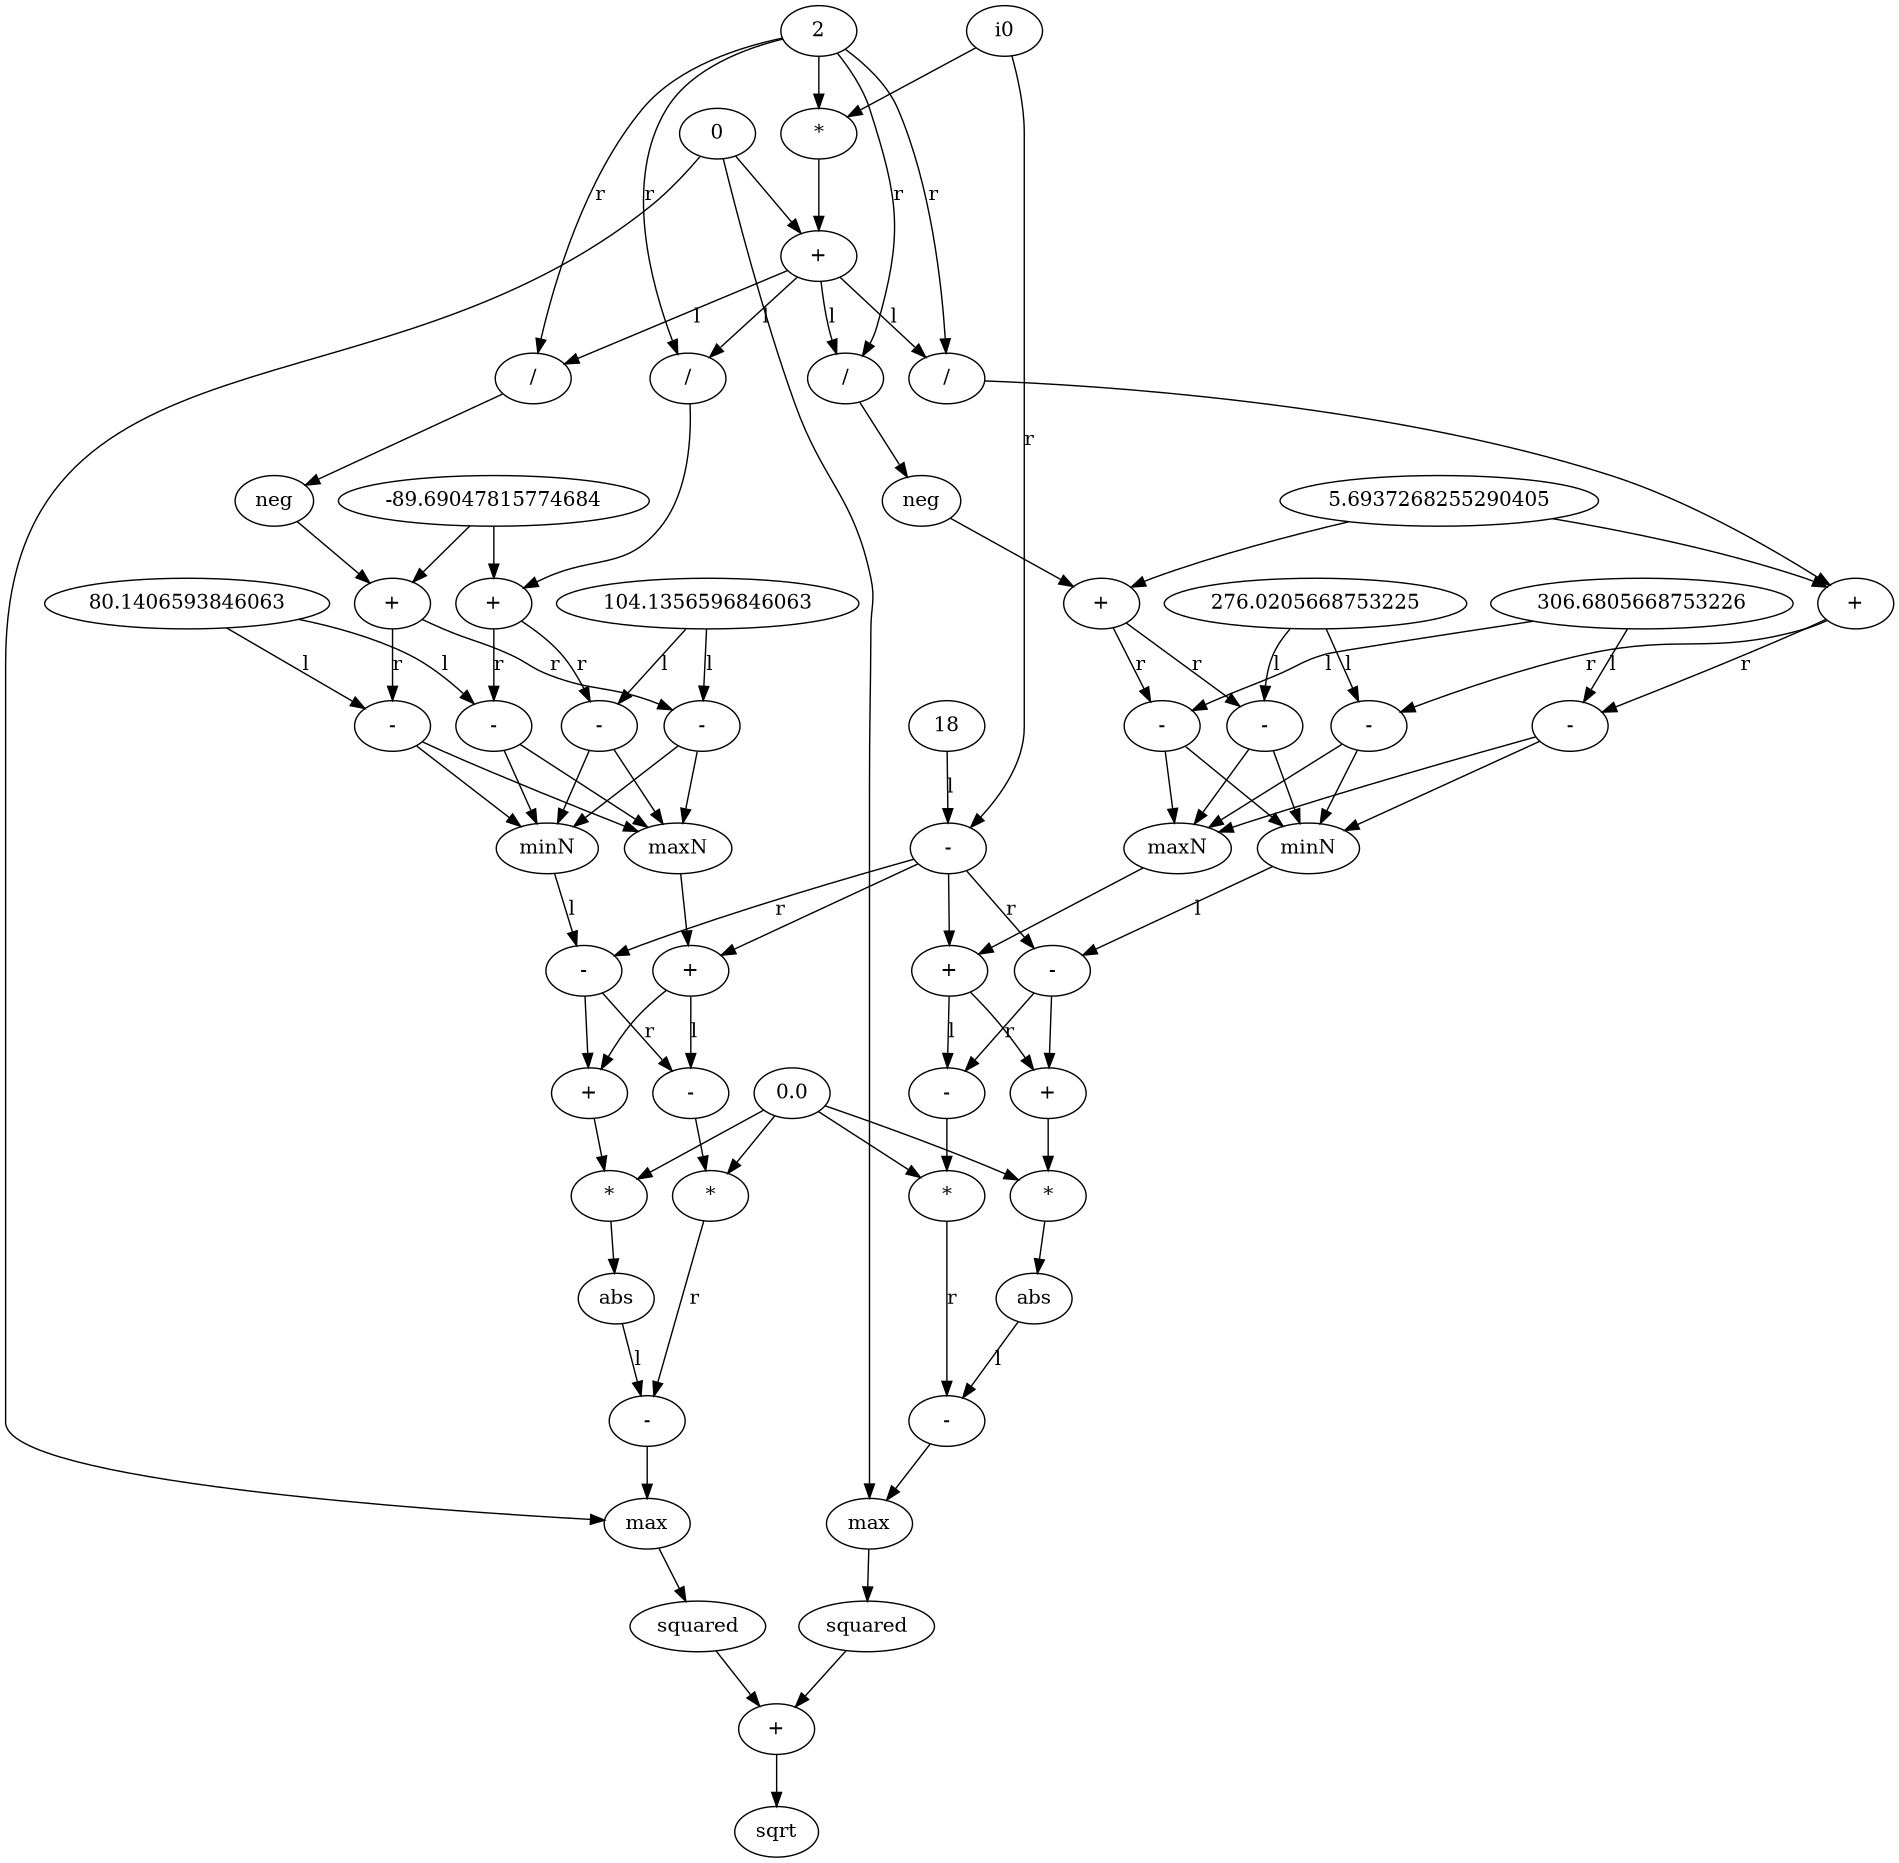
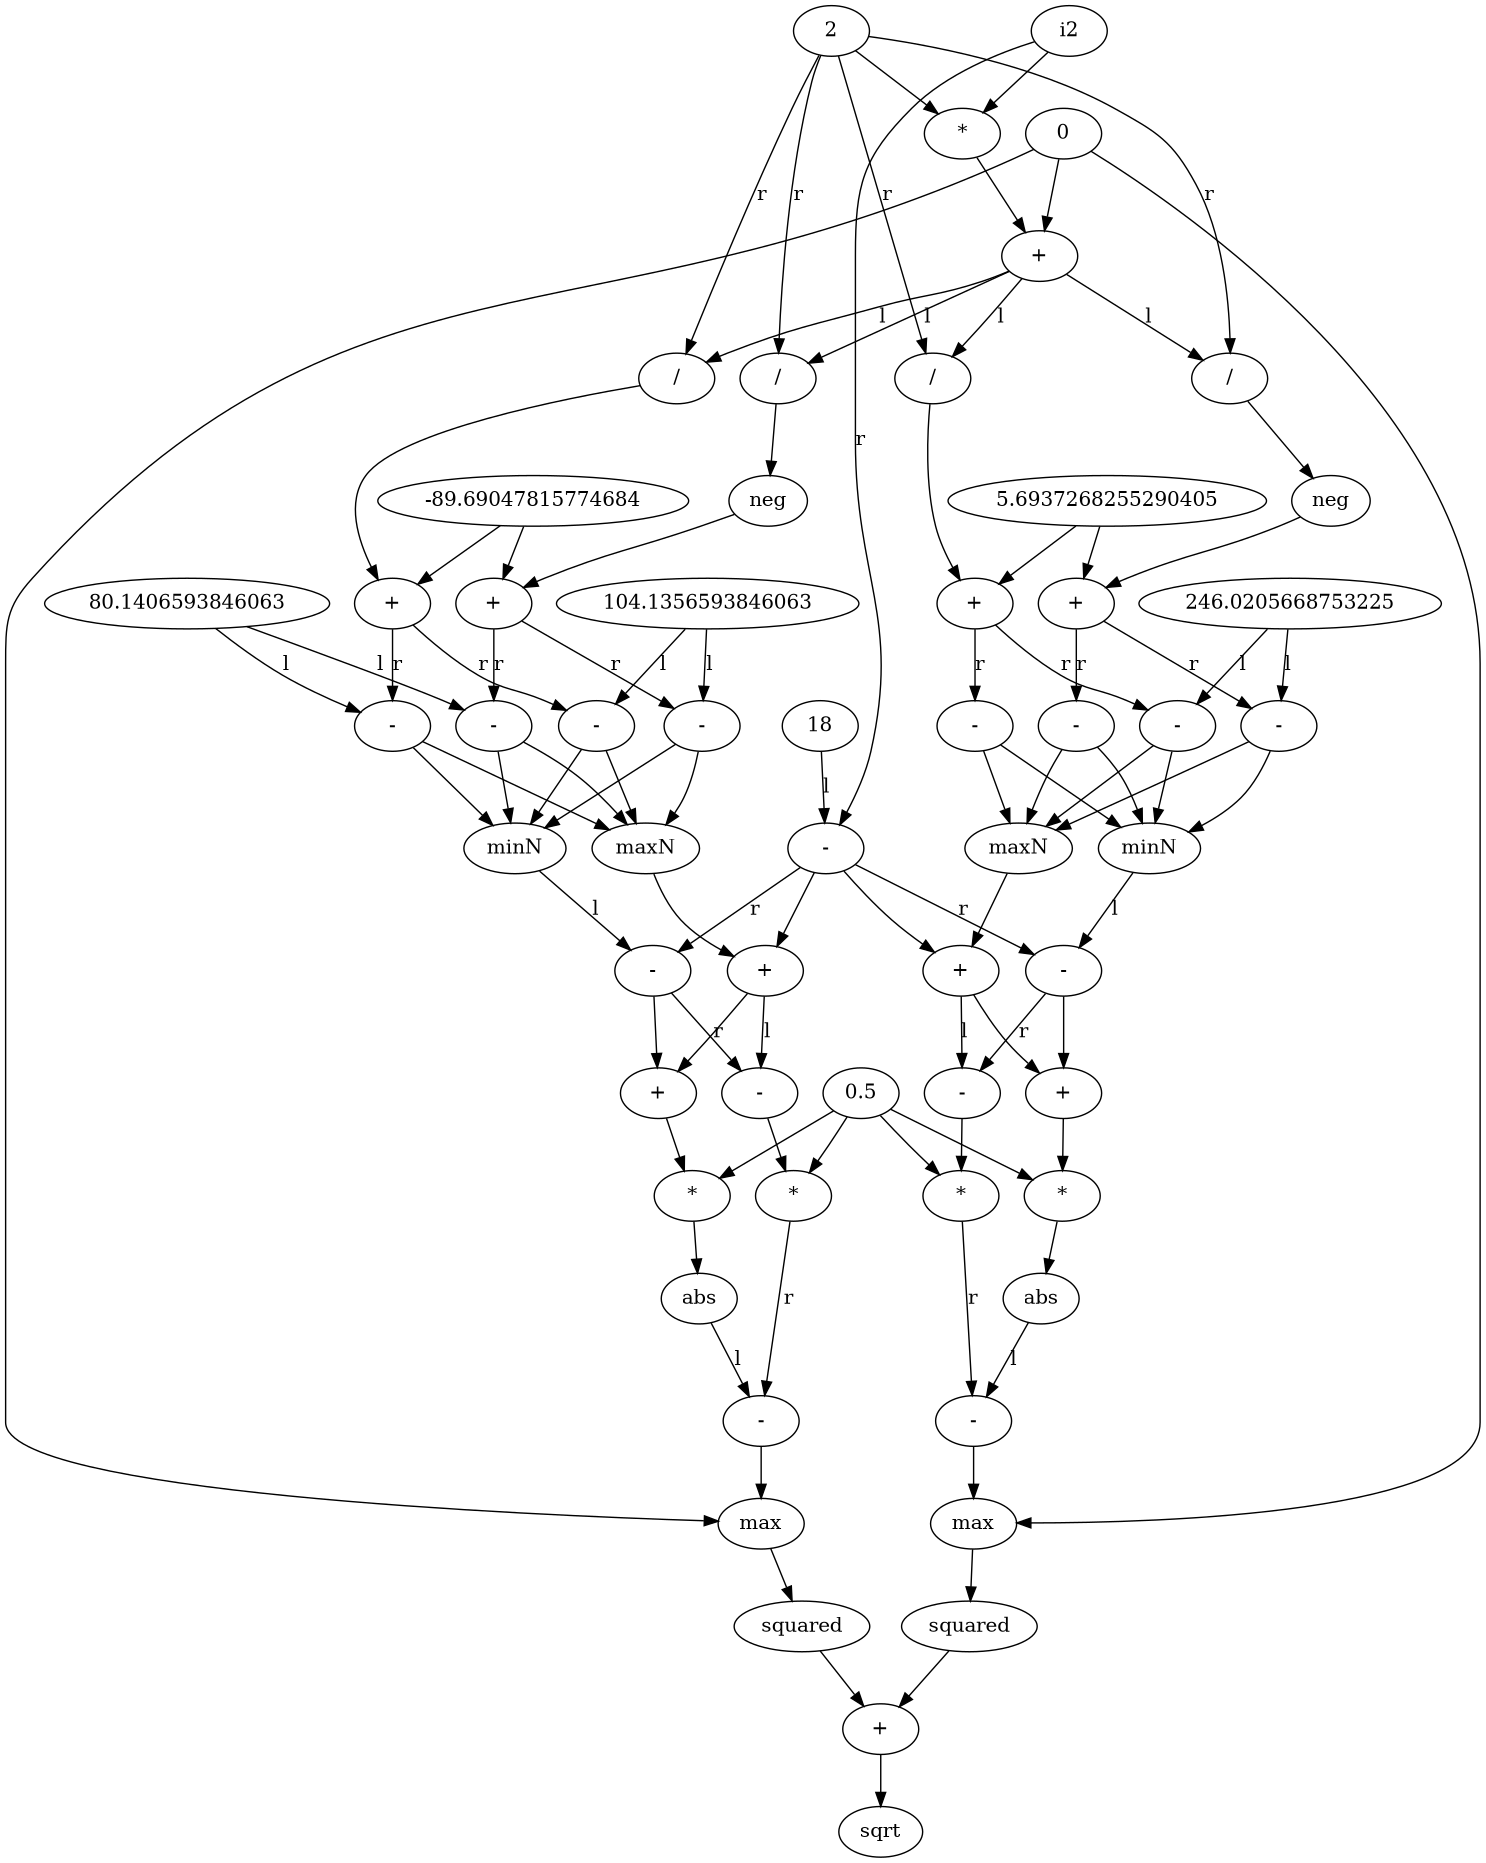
node "i0": label "i0" -> "i2"
node "104.1356596846063": label "104.1356596846063" -> "104.1356593846063"
node "276.0205668753225": label "276.0205668753225" -> "246.0205668753225"
node "306.6805668753226": removed
node "0.0": label "0.0" -> "0.5"
